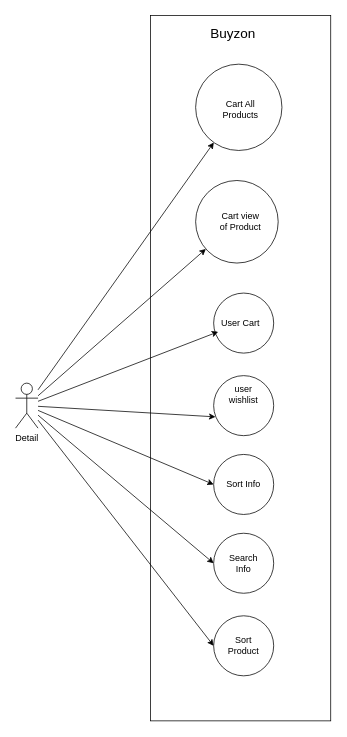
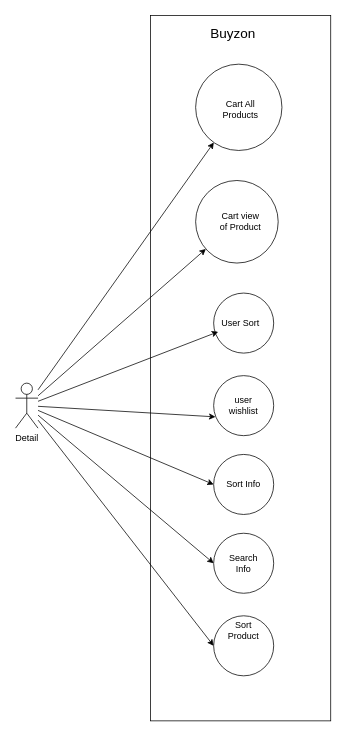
node "User Cart": label "User Cart" -> "User Sort"
node "user wishlist": moved (243, 394) -> (243, 405)
node "Sort Product": moved (243, 645) -> (243, 630)
